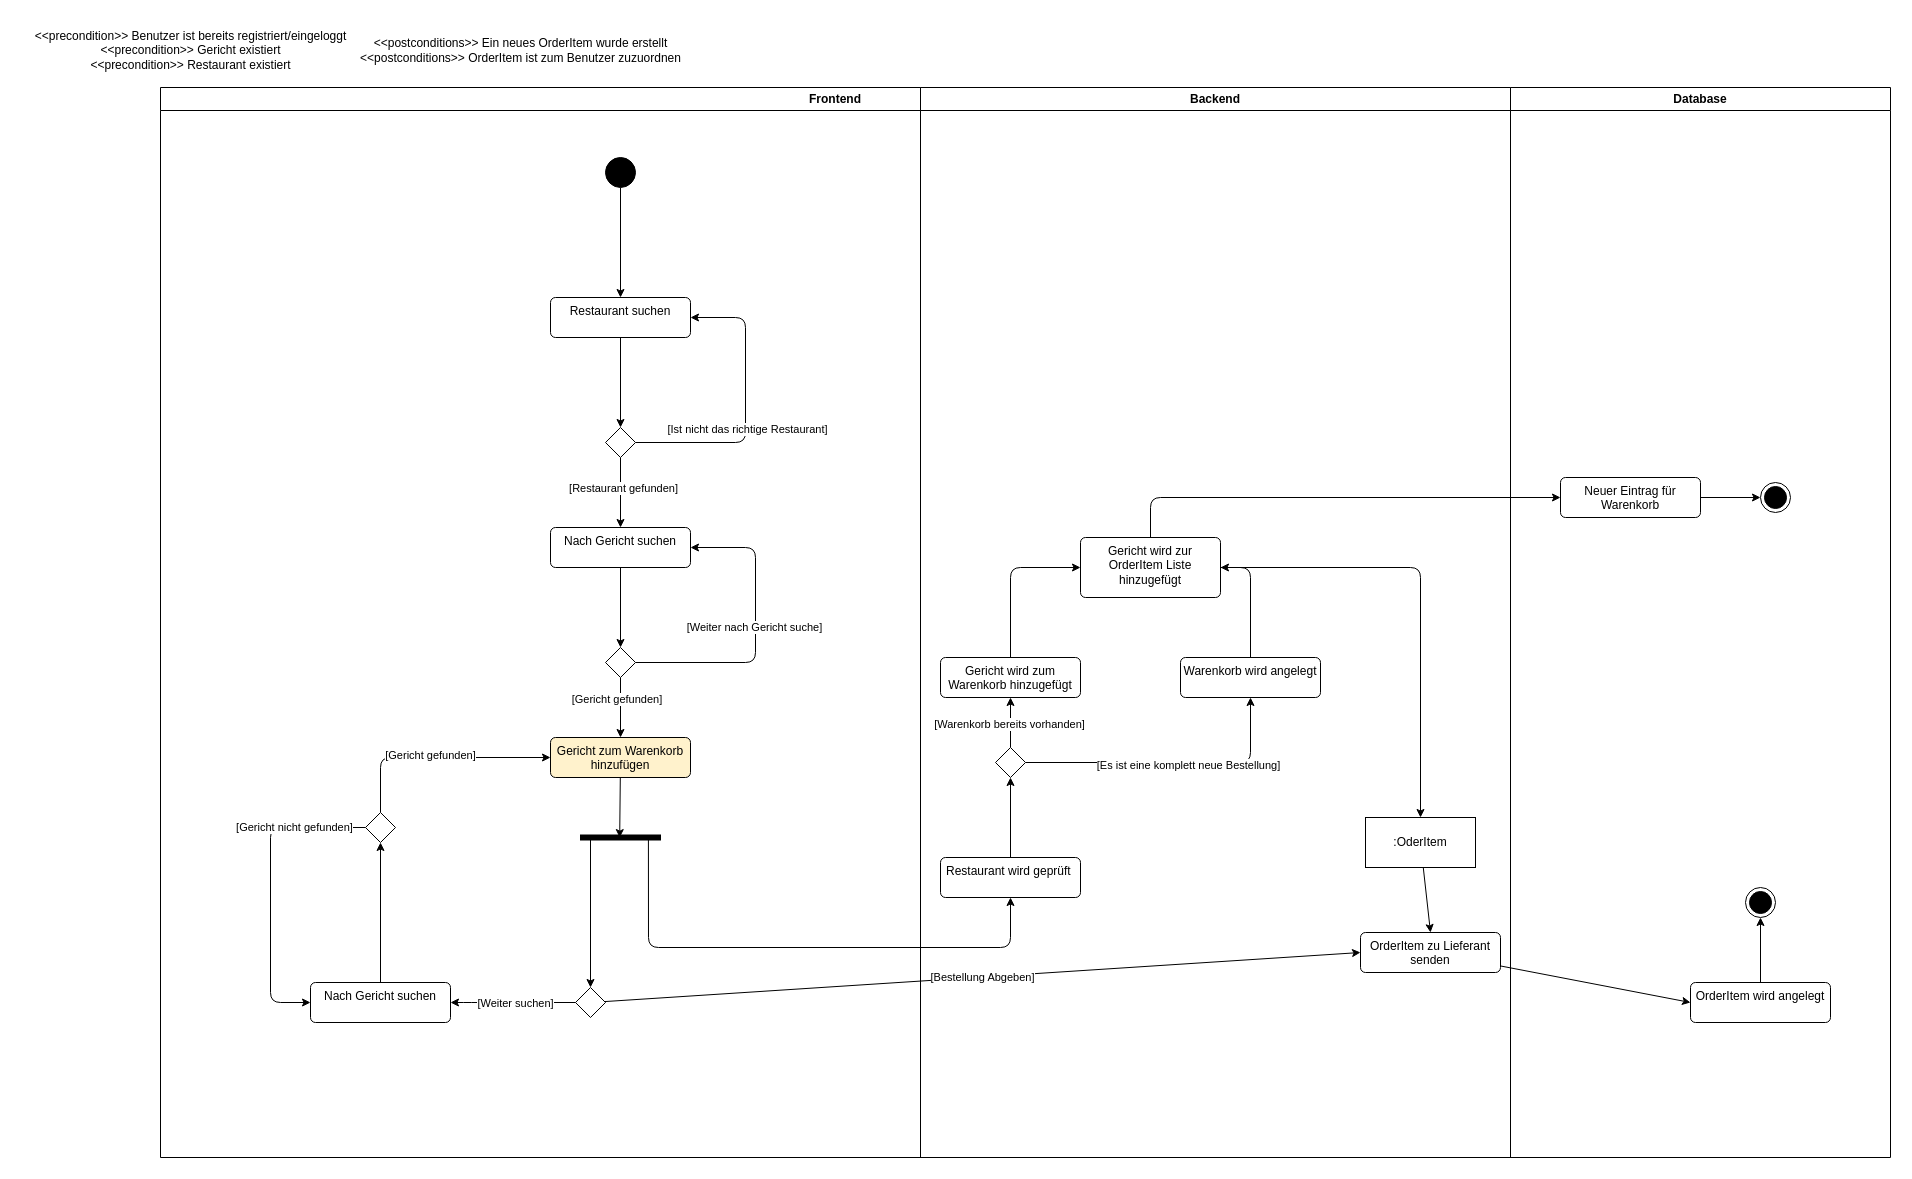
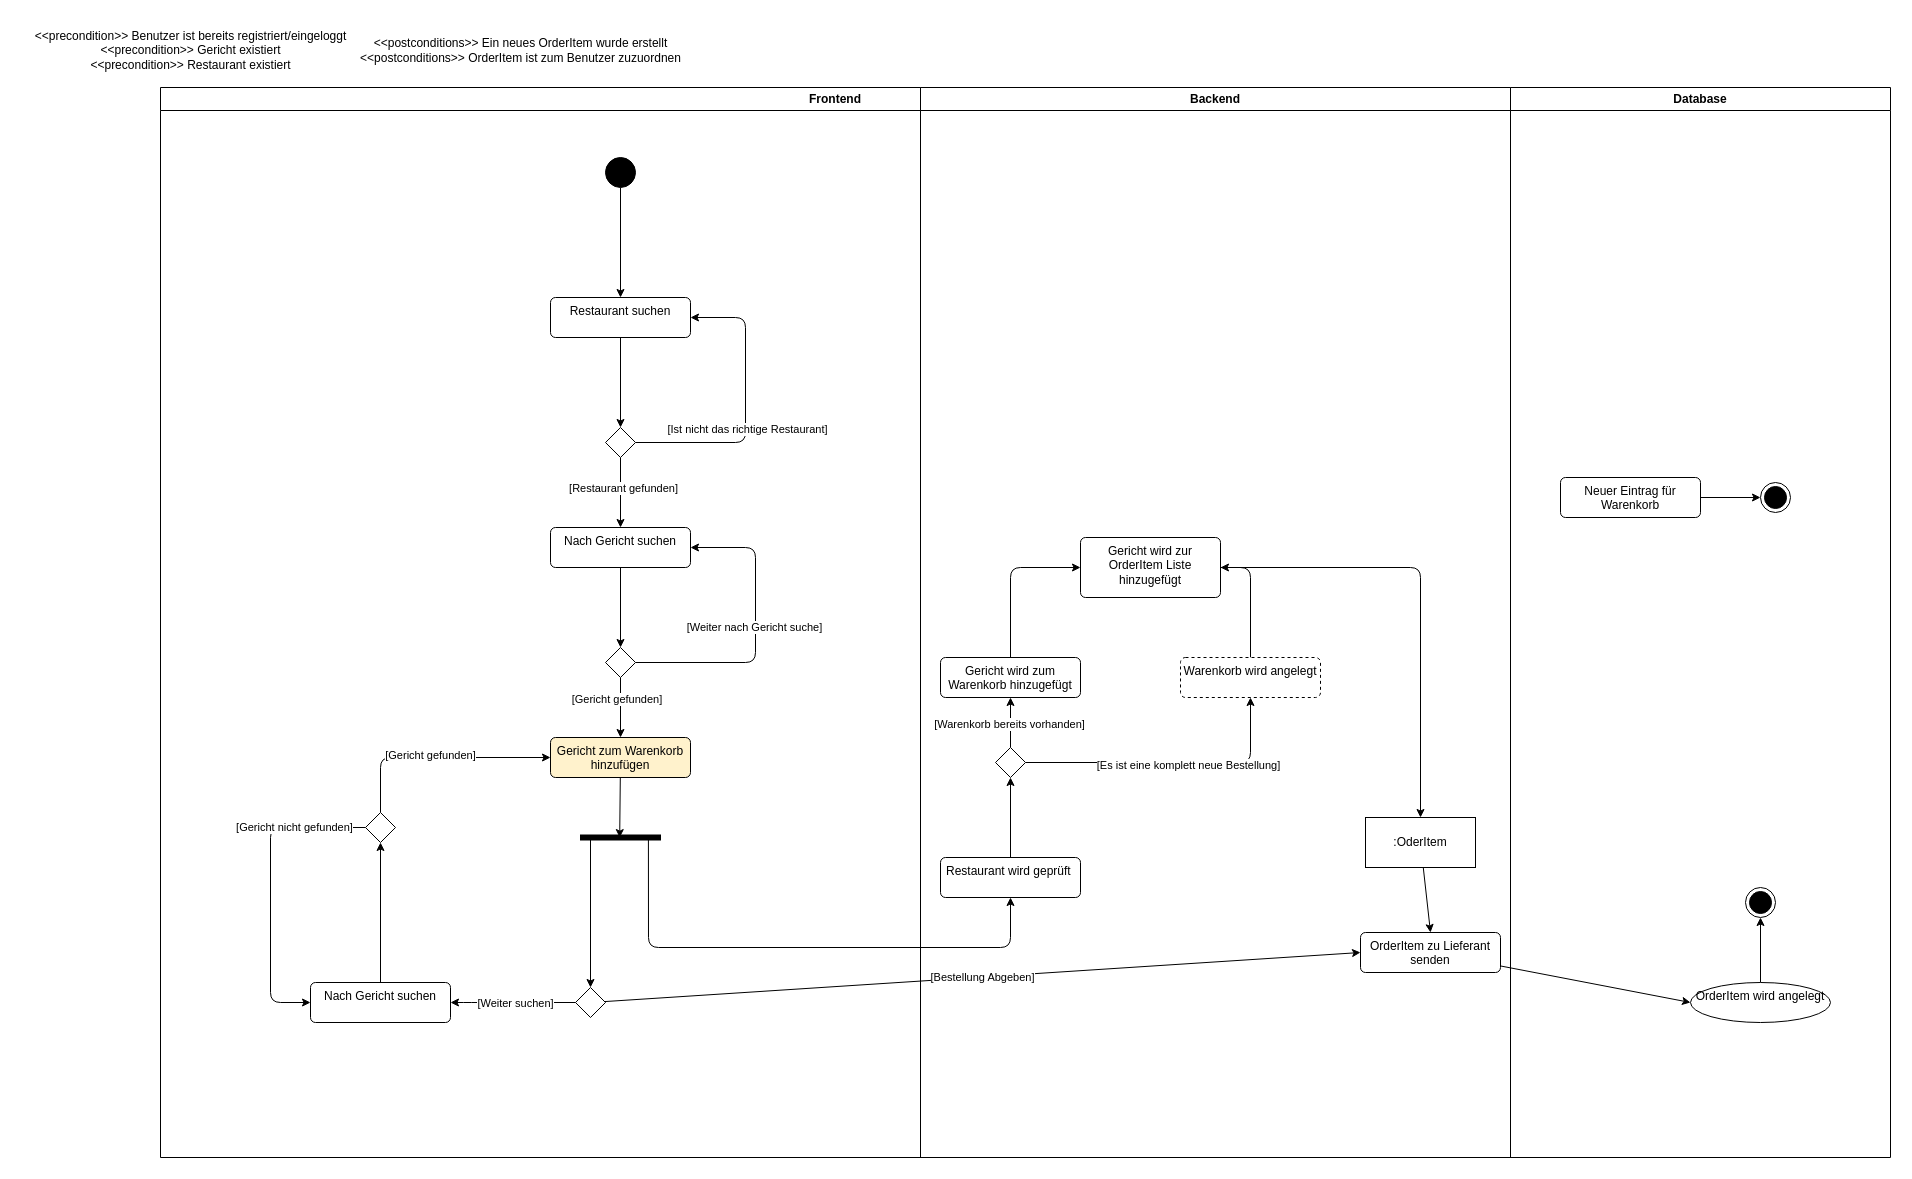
edge "Gericht wird zur OrderItem Liste hinzugefügt" -> "Neuer Eintrag für Warenkorb": removed
node "Warenkorb wird angelegt": style solid -> dashed
node "OrderItem wird angelegt": shape rounded rectangle -> ellipse
